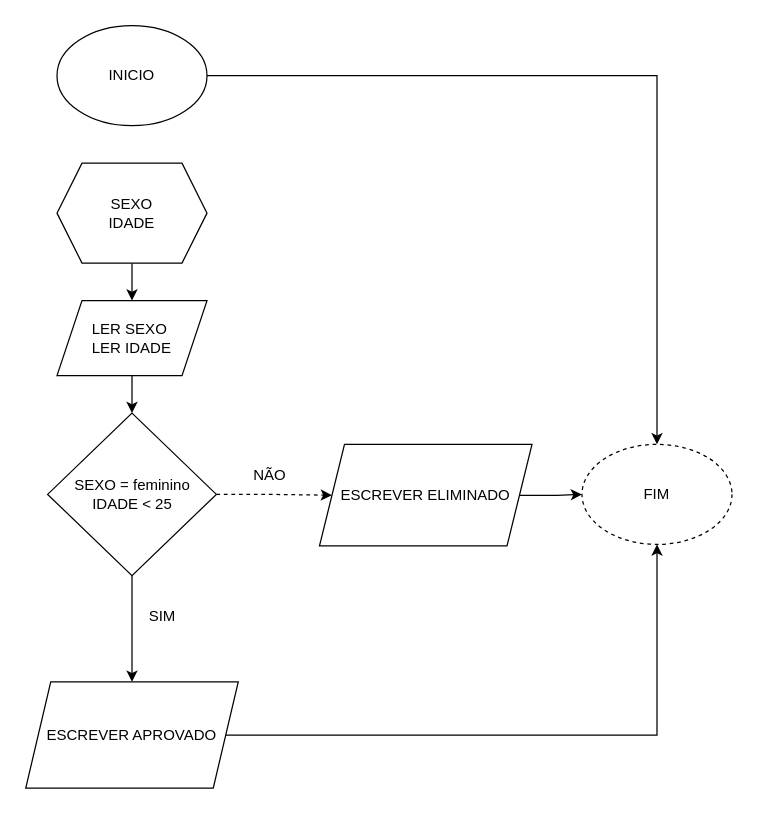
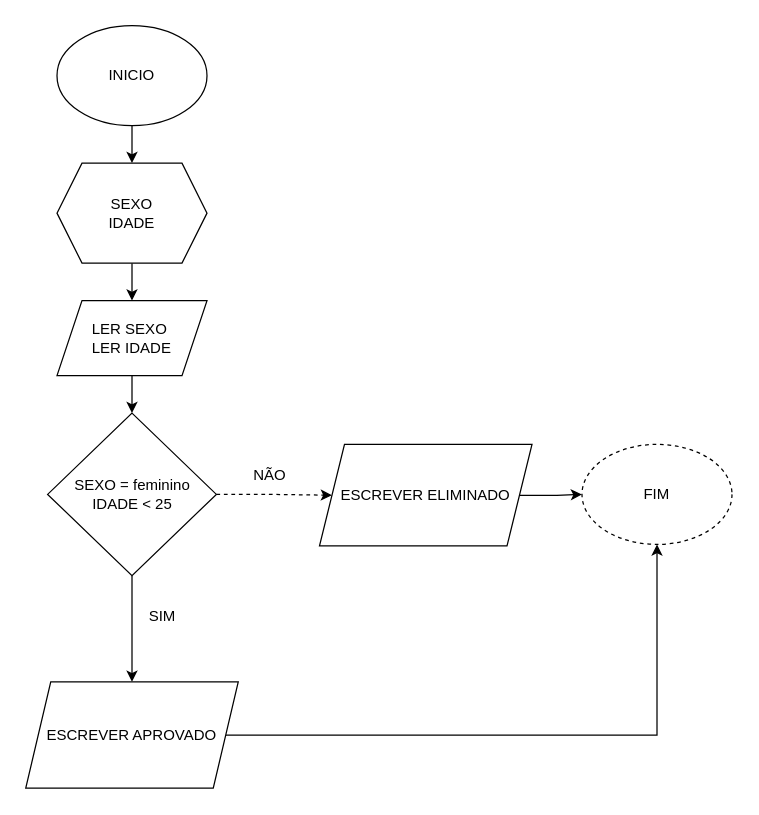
edge "INICIO" -> "FIM": now "INICIO" -> "SEXO IDADE"
